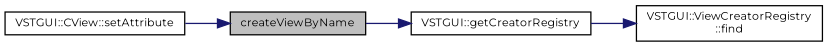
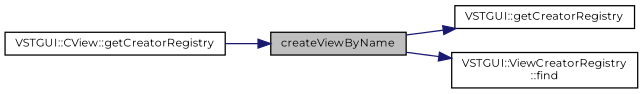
node "VSTGUI::CView::setAttribute": label "VSTGUI::CView::setAttribute" -> "VSTGUI::CView::getCreatorRegistry"
edge "VSTGUI::getCreatorRegistry" -> "VSTGUI::ViewCreatorRegistry ::find": now "createViewByName" -> "VSTGUI::ViewCreatorRegistry ::find"
